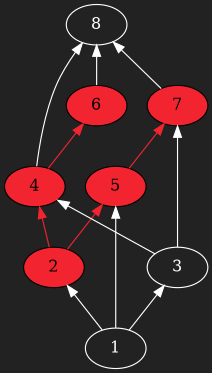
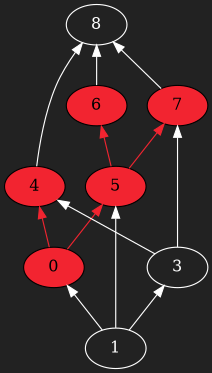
edge "4" -> "6": now "5" -> "6"
node "2": label "2" -> "0"
